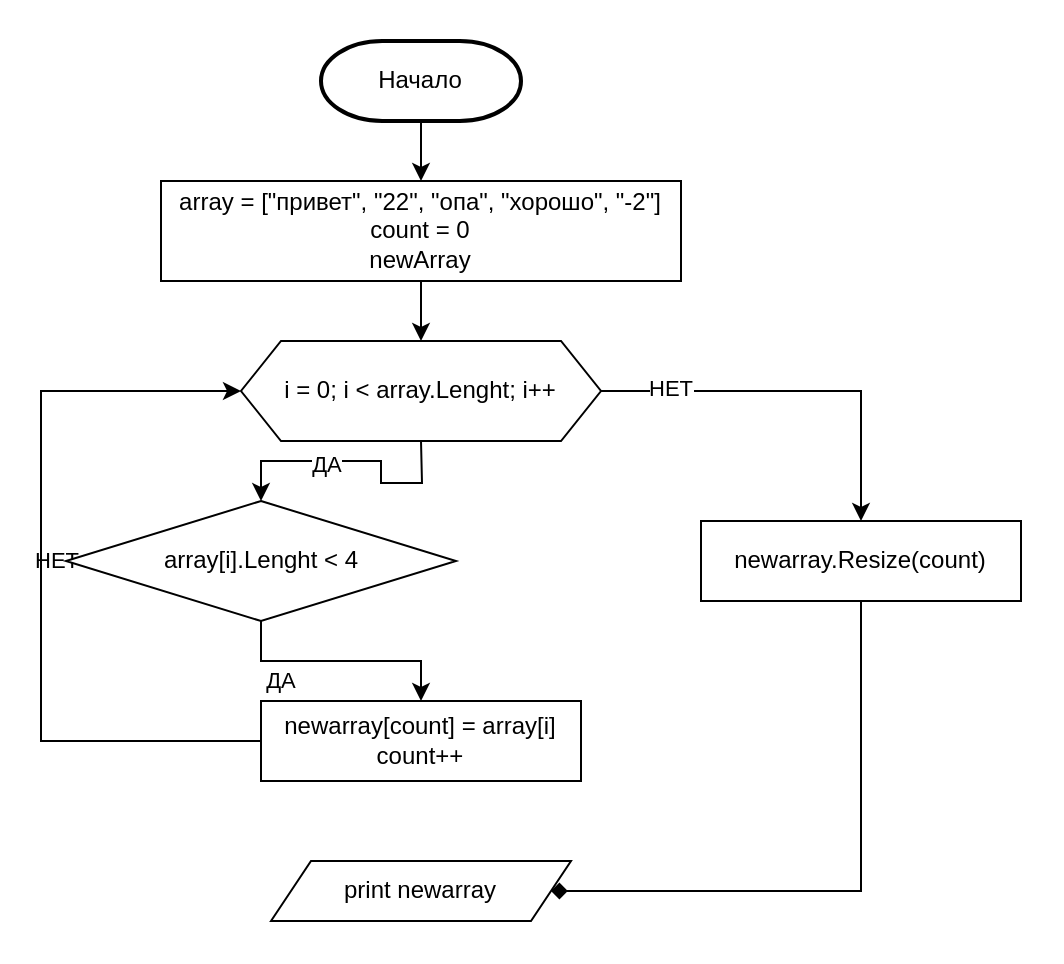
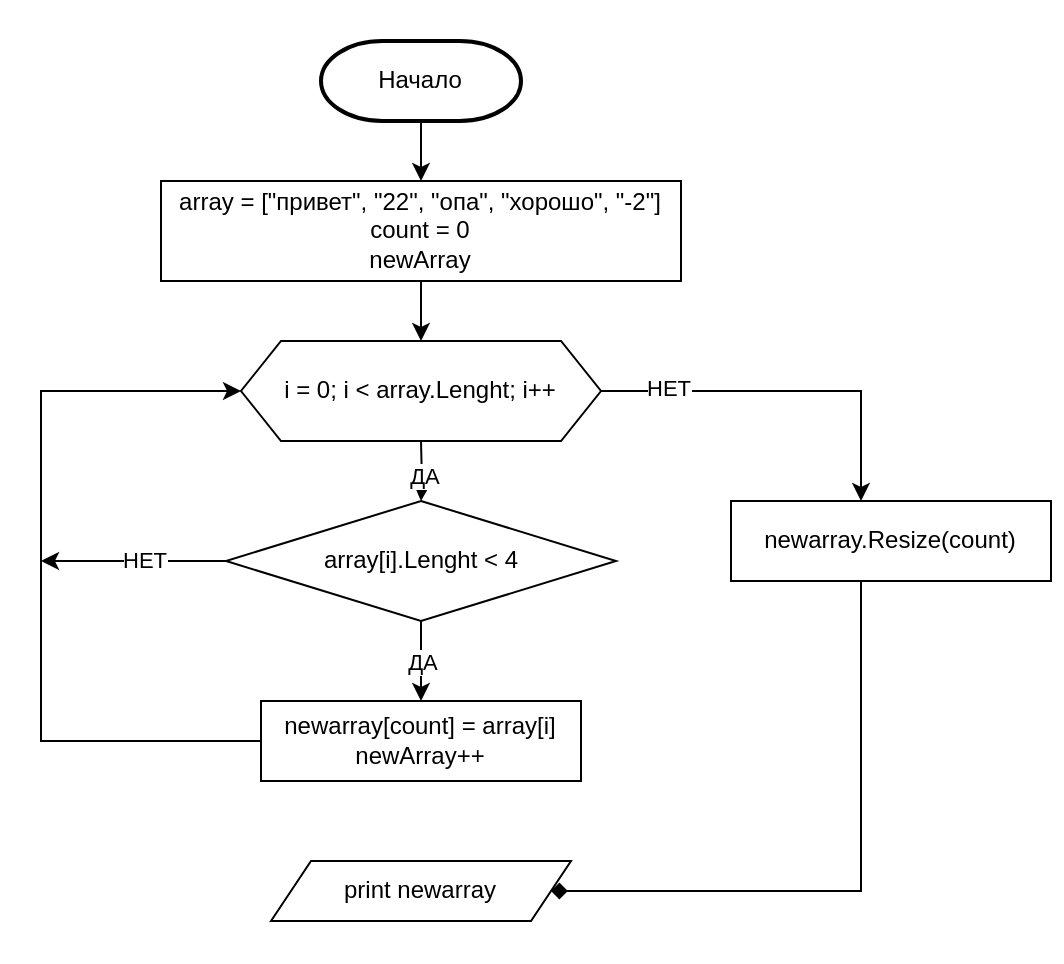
node "array[i].Lenght < 4": moved (261, 561) -> (421, 561)
node "newarray.Resize(count)": moved (861, 561) -> (891, 541)
node "newarray[count] = array[i] count++": label "newarray[count] = array[i] count++" -> "newarray[count] = array[i] newArray++"
